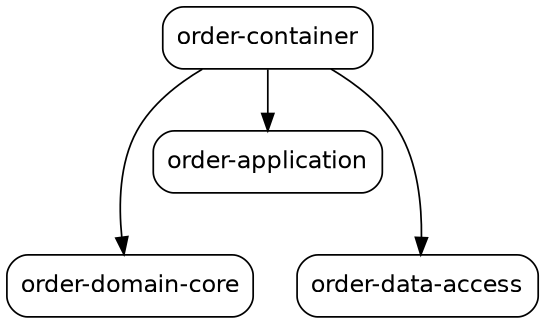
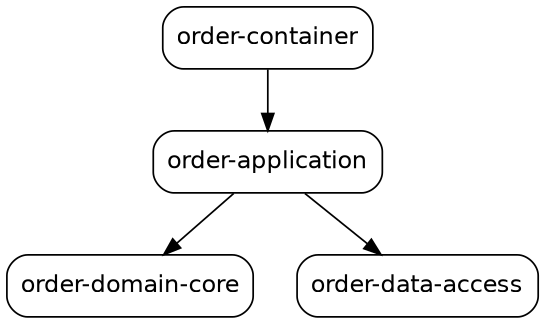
edge "order-container" -> "order-domain-core": now "order-application" -> "order-domain-core"
edge "order-container" -> "order-data-access": now "order-application" -> "order-data-access"
